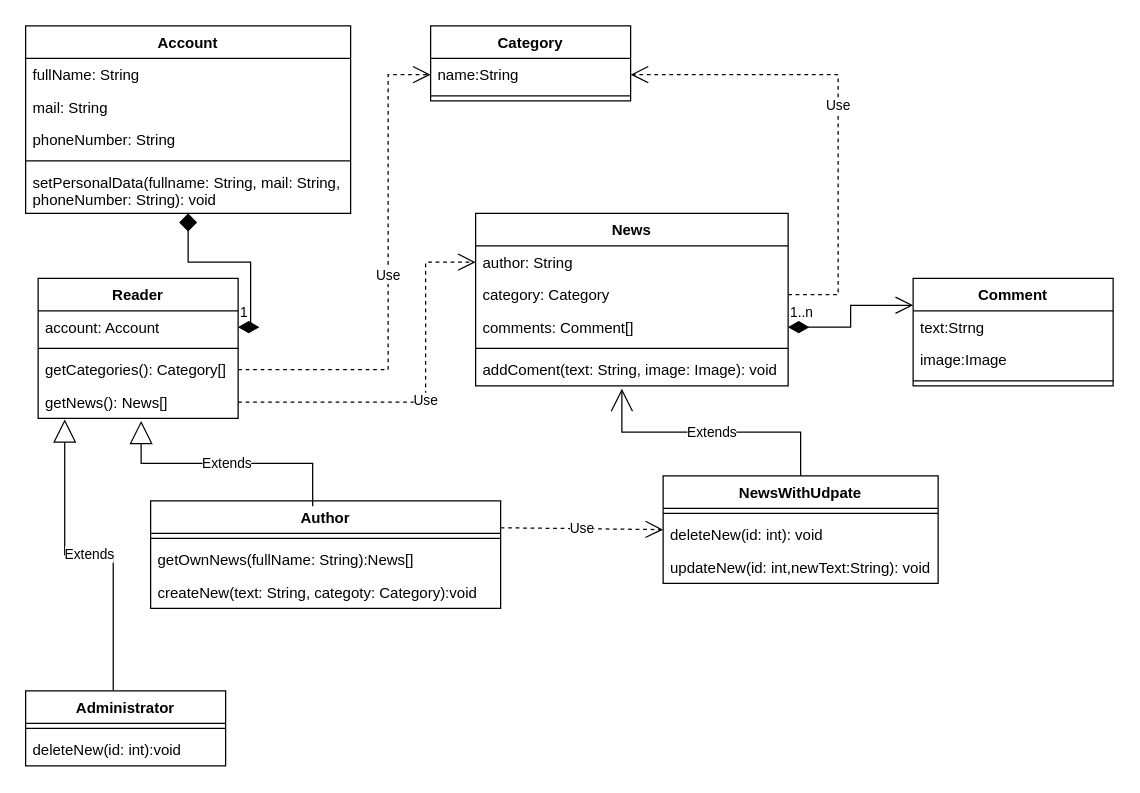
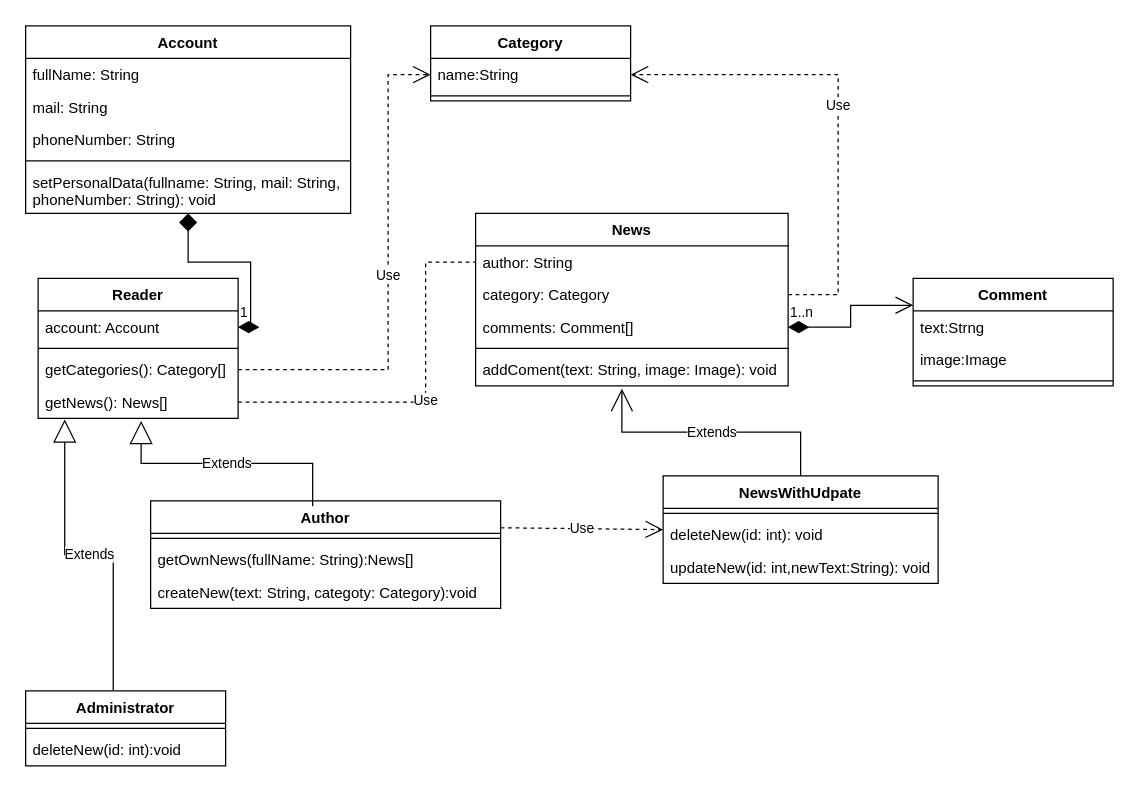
edge "getNews(): News[]" -> "author: String": arrowhead open -> none
